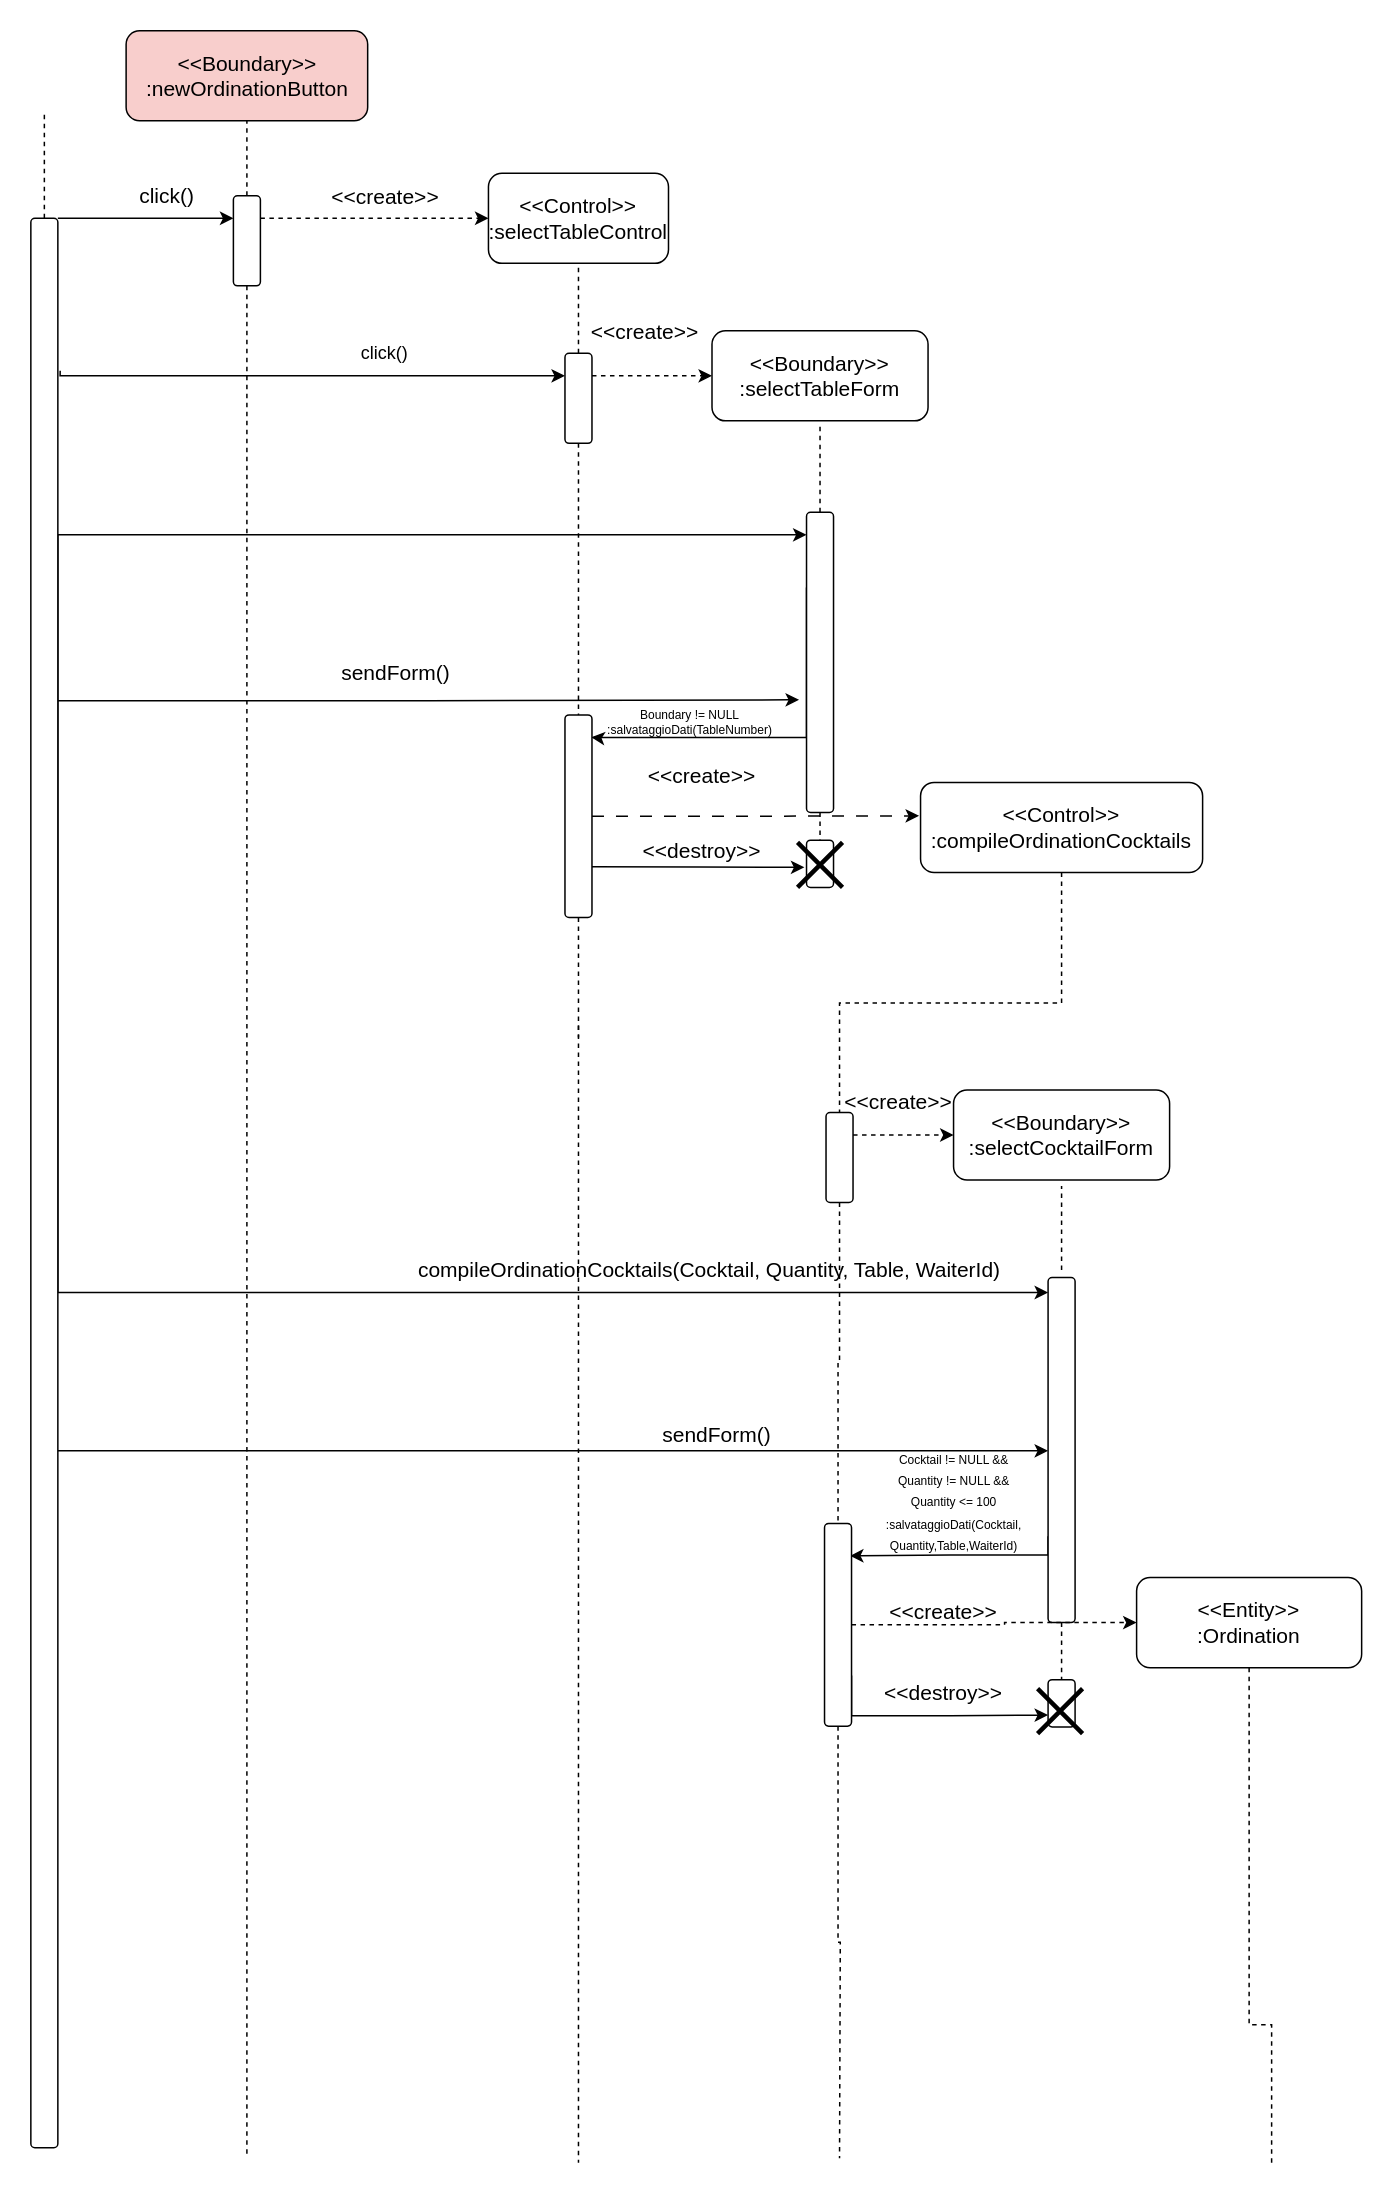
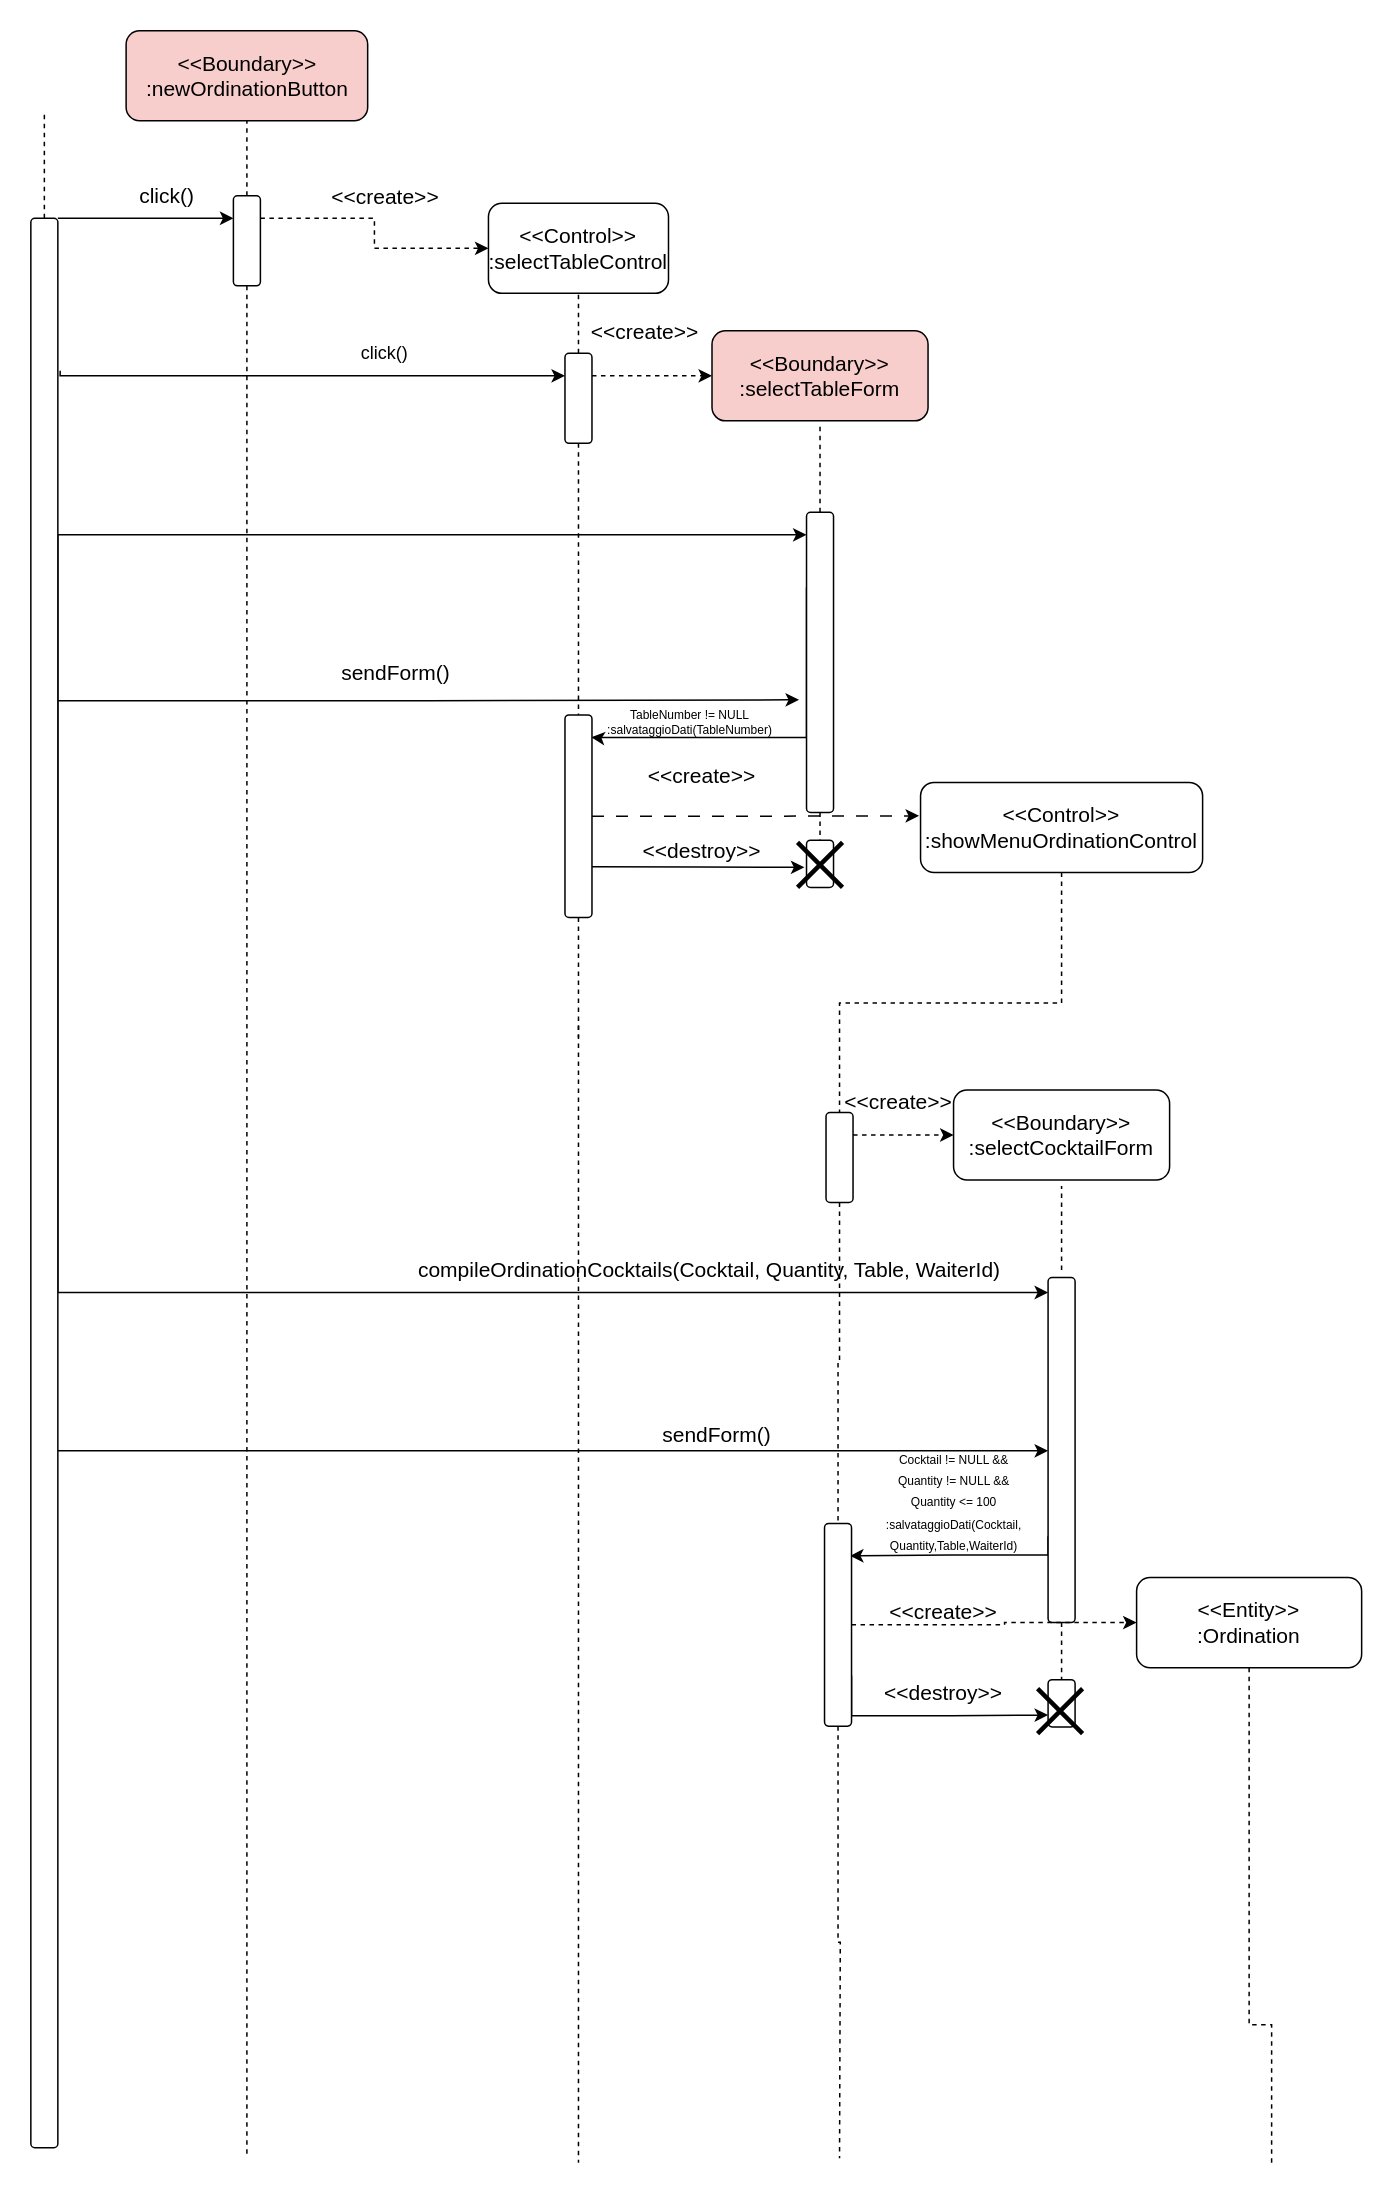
node "<<Control>> :selectTableControl": moved (578, 218) -> (578, 248)
node "<<Boundary>> :selectTableForm": fillcolor #ffffff -> #f8cecc
node "Boundary != NULL :salvataggioDati(TableNumber)": label "Boundary != NULL :salvataggioDati(TableNumber)" -> "TableNumber != NULL :salvataggioDati(TableNumber)"
node "<<Control>> :compileOrdinationCocktails": label "<<Control>> :compileOrdinationCocktails" -> "<<Control>> :showMenuOrdinationControl"
